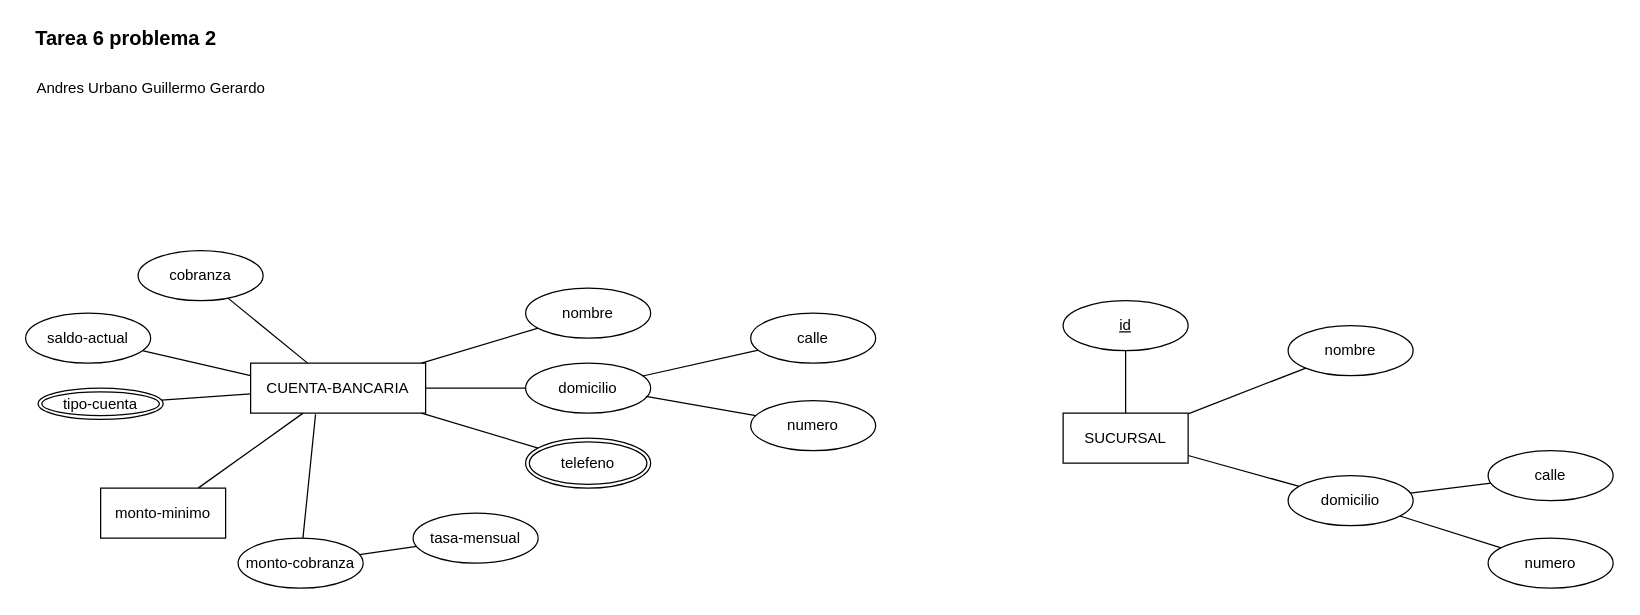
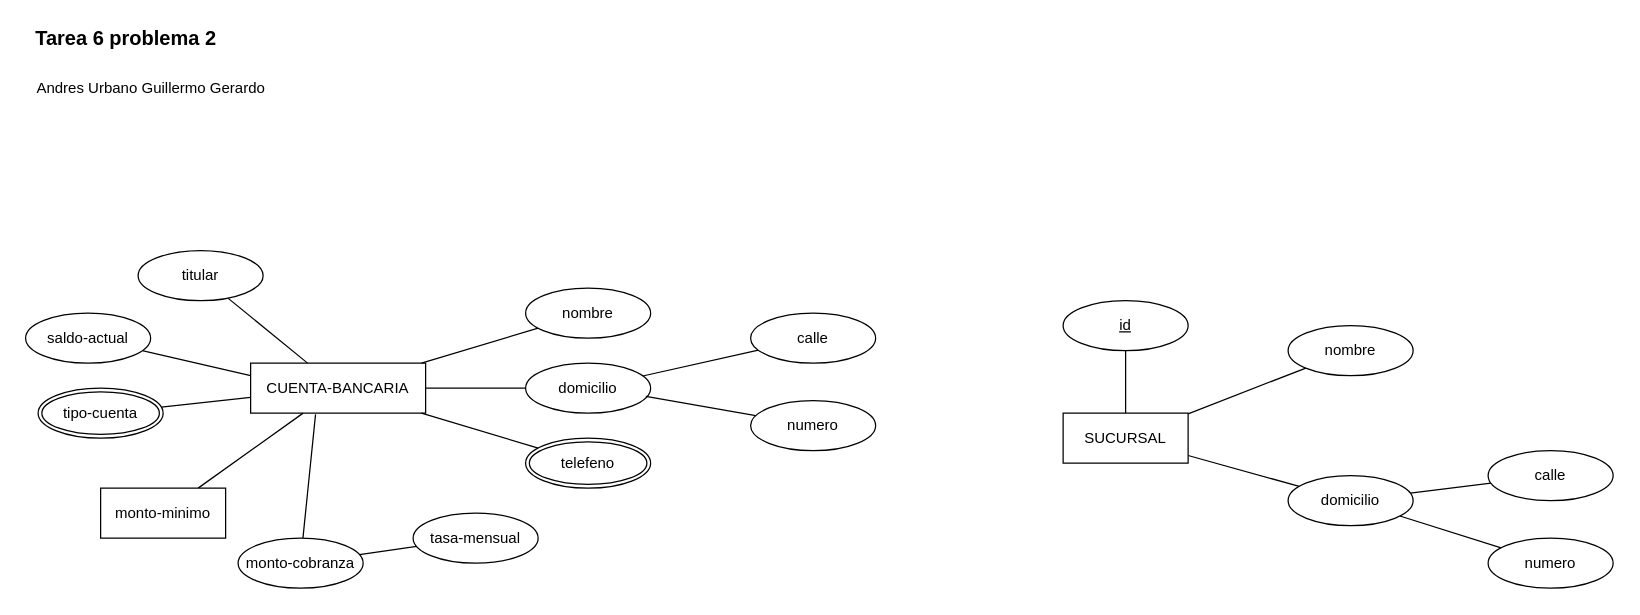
node "cobranza": label "cobranza" -> "titular"
node "tipo-cuenta": size 125x31 -> 125x50
